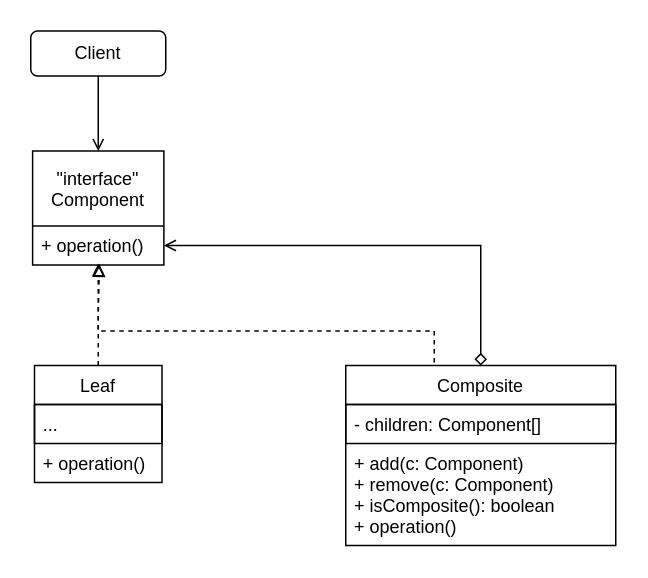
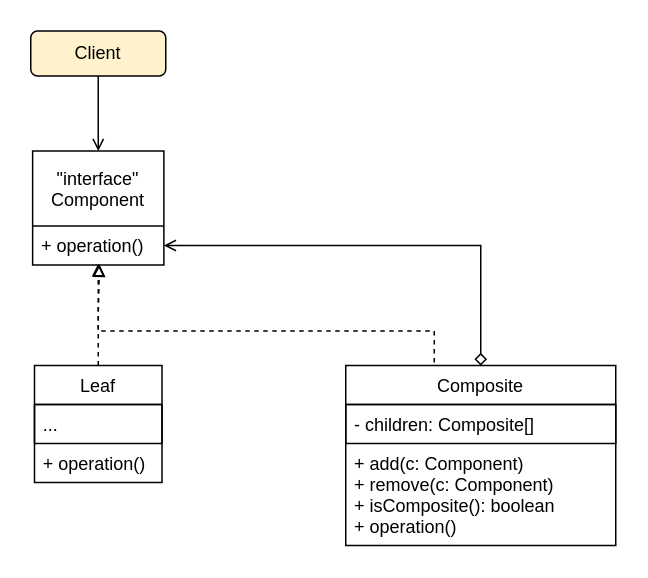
node "Client": fillcolor #ffffff -> #fff2cc
node "- children: Component[]": label "- children: Component[]" -> "- children: Composite[]"
